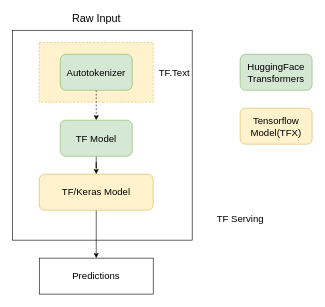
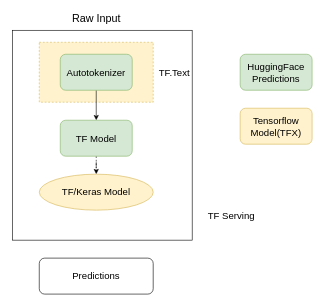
node "HuggingFace Transformers": label "HuggingFace Transformers" -> "HuggingFace Predictions"
edge "Autotokenizer" -> "TF Model": style dashed -> solid
edge "TF Model" -> "TF/Keras Model": style solid -> dashed
node "TF/Keras Model": shape rounded rectangle -> ellipse
node "TF Serving": moved (240, 219) -> (231, 216)
edge "TF/Keras Model" -> "Predictions": removed
node "Predictions": shape rectangle -> rounded rectangle
